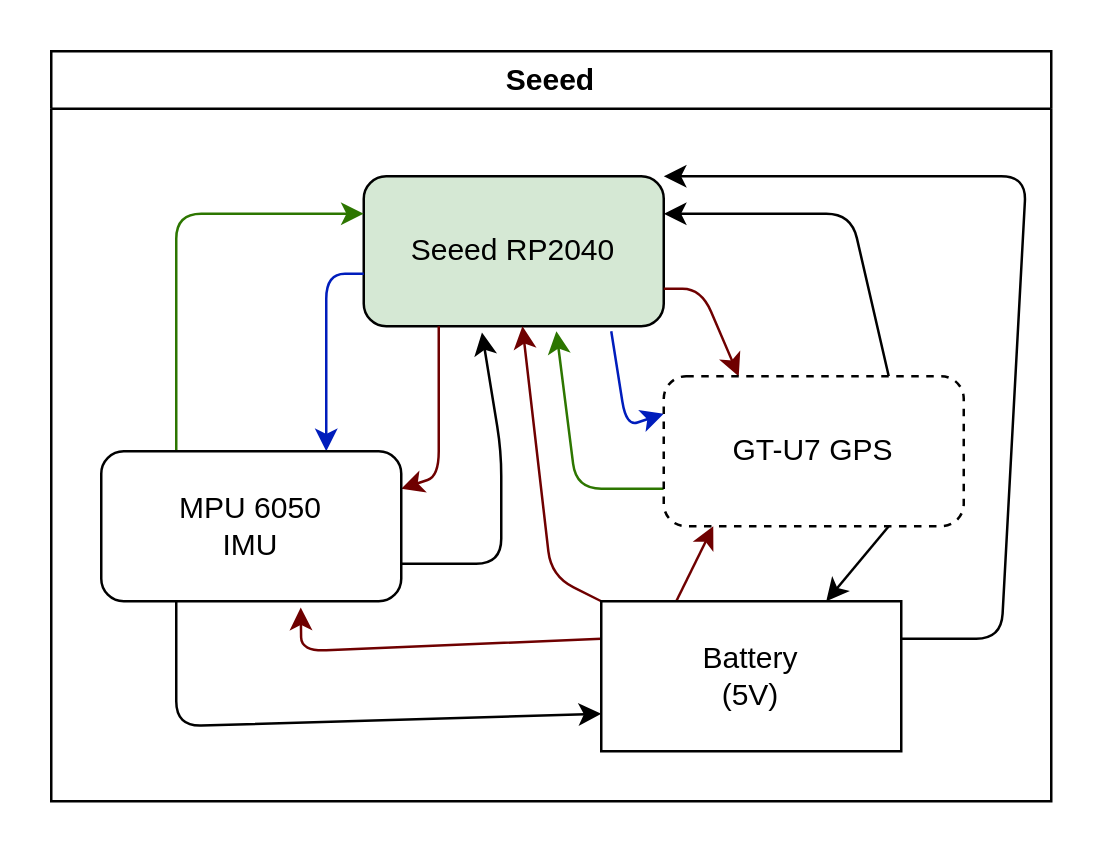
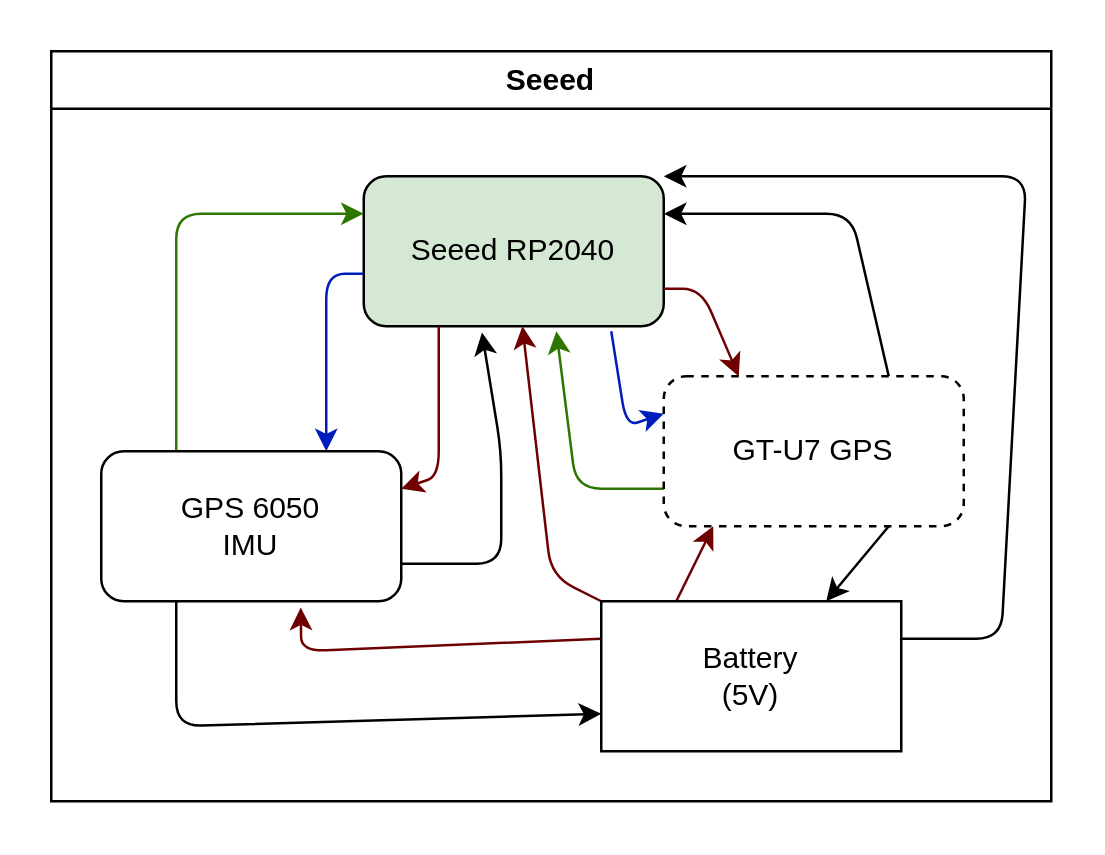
node "MPU 6050 IMU": label "MPU 6050 IMU" -> "GPS 6050 IMU"
